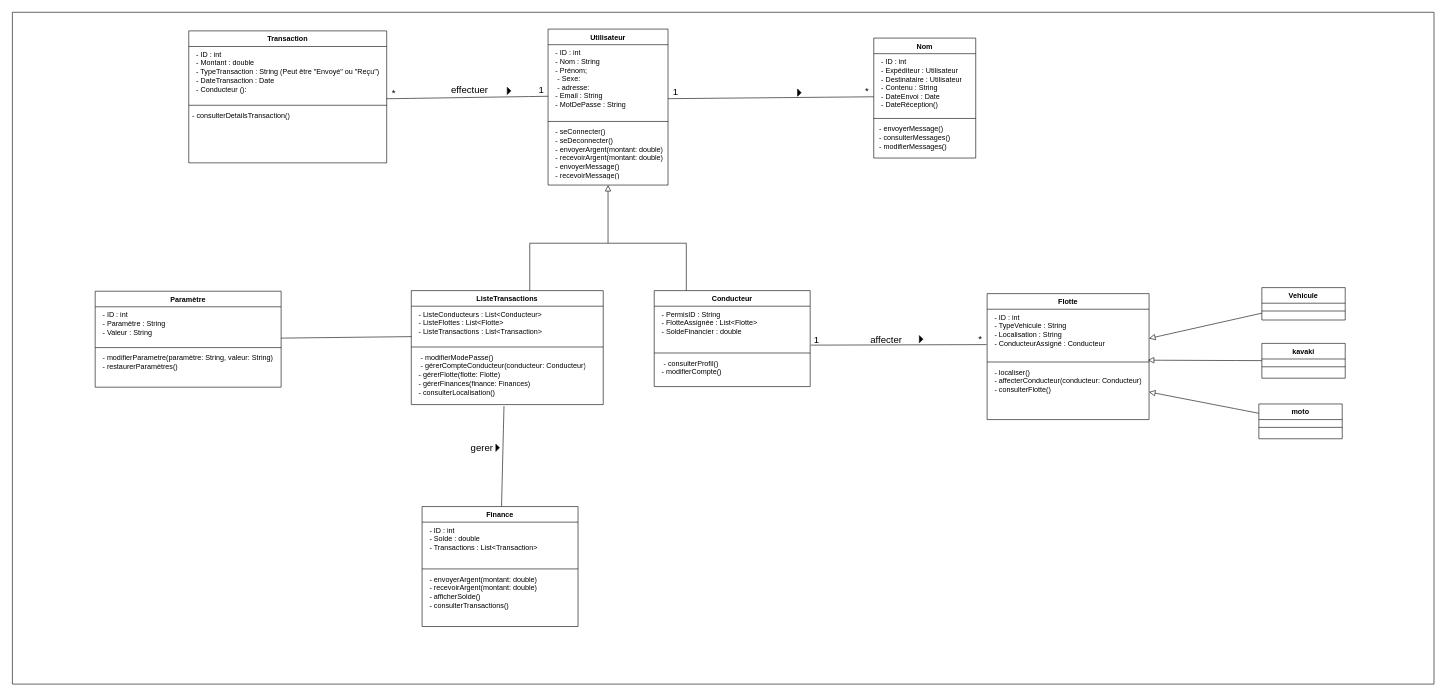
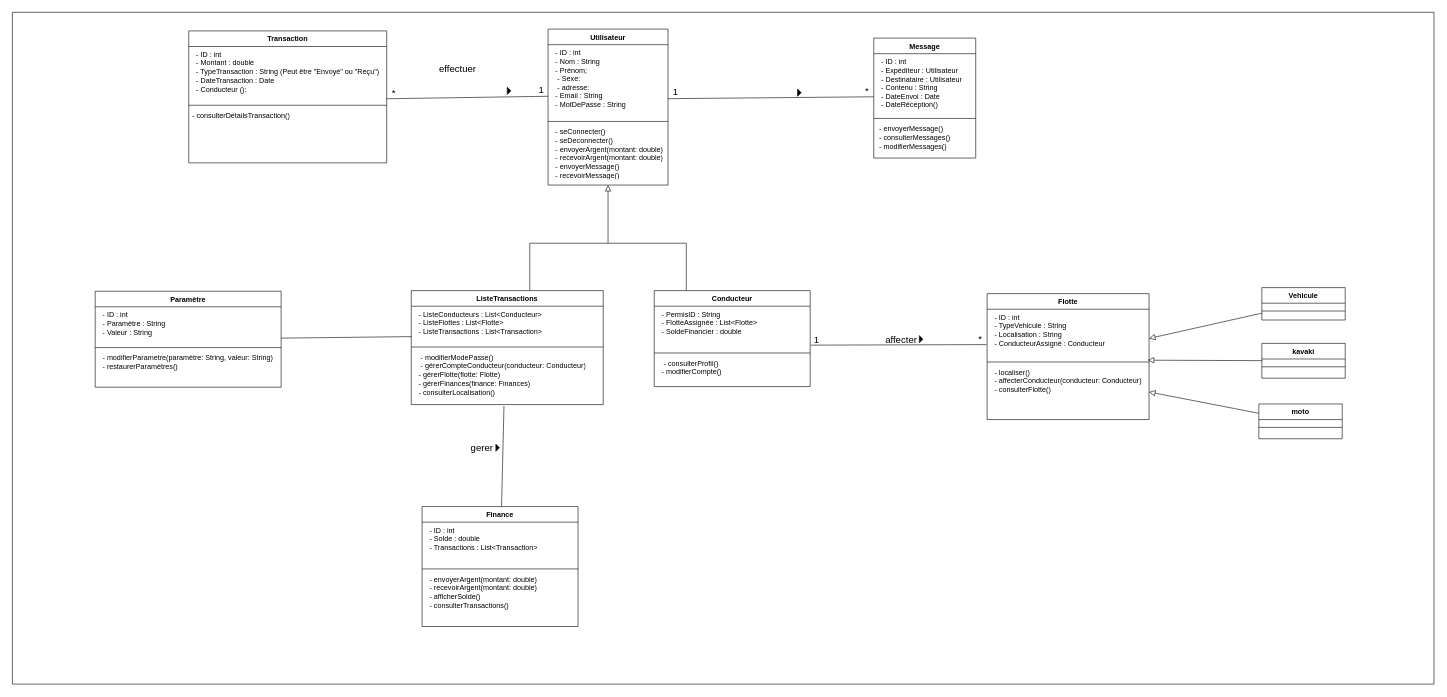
node "Nom": label "Nom" -> "Message"
node "effectuer": moved (470, 90) -> (458, 69)
node "affecter": moved (887, 339) -> (902, 339)
